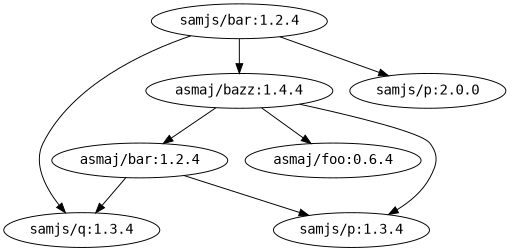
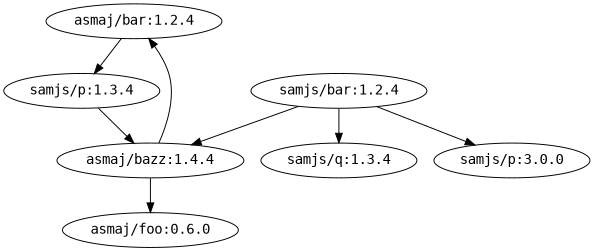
node "samjs/p:2.0.0": label "samjs/p:2.0.0" -> "samjs/p:3.0.0"
edge "asmaj/bazz:1.4.4" -> "samjs/p:1.3.4": reversed
node "asmaj/foo:0.6.4": label "asmaj/foo:0.6.4" -> "asmaj/foo:0.6.0"
edge "asmaj/bar:1.2.4" -> "samjs/q:1.3.4": removed
